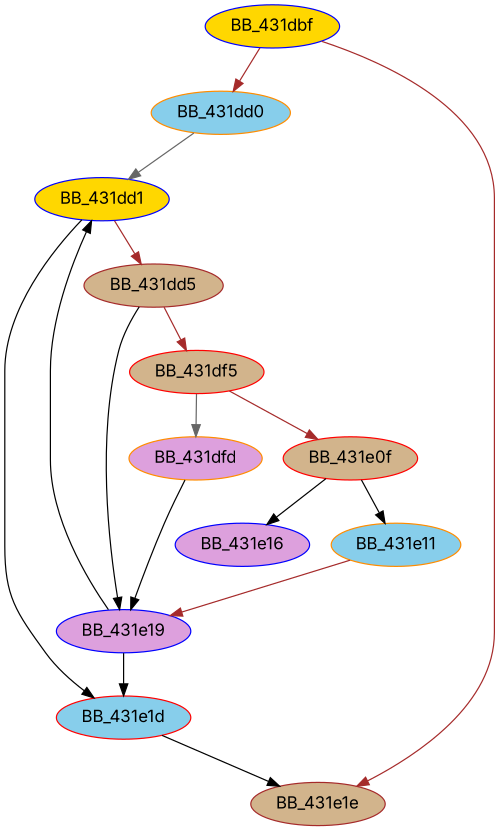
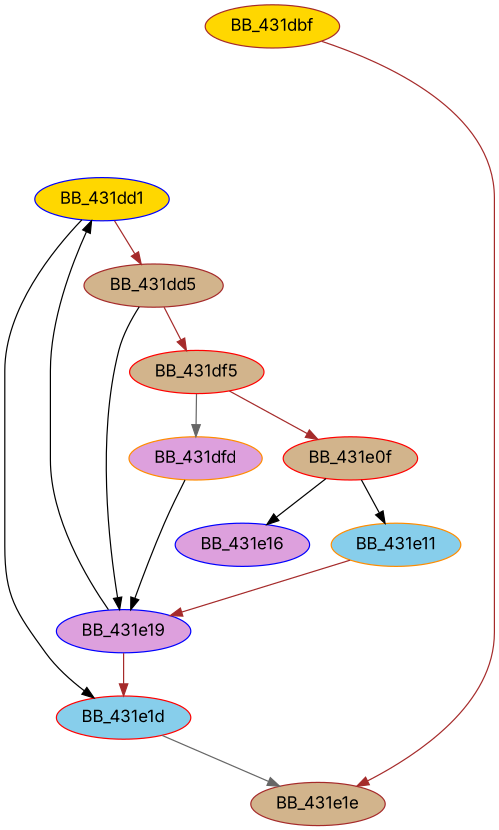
node "BB_431dbf": color blue -> brown
node "BB_431dd0": removed
edge "BB_431e19" -> "BB_431e1d": color black -> brown
edge "BB_431e1d" -> "BB_431e1e": color black -> gray40
